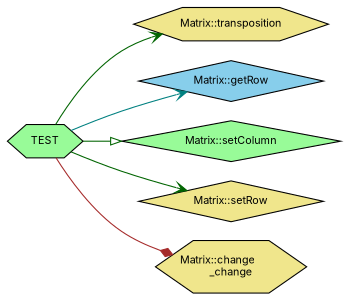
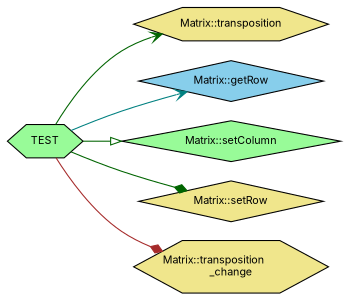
edge "TEST" -> "Matrix::setRow": arrowhead vee -> diamond
node "Matrix::change _change": label "Matrix::change _change" -> "Matrix::transposition _change"
